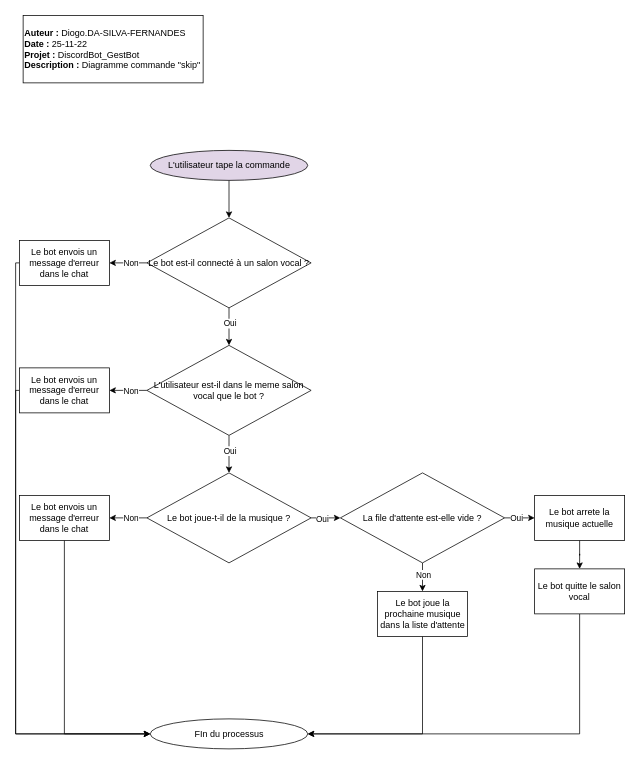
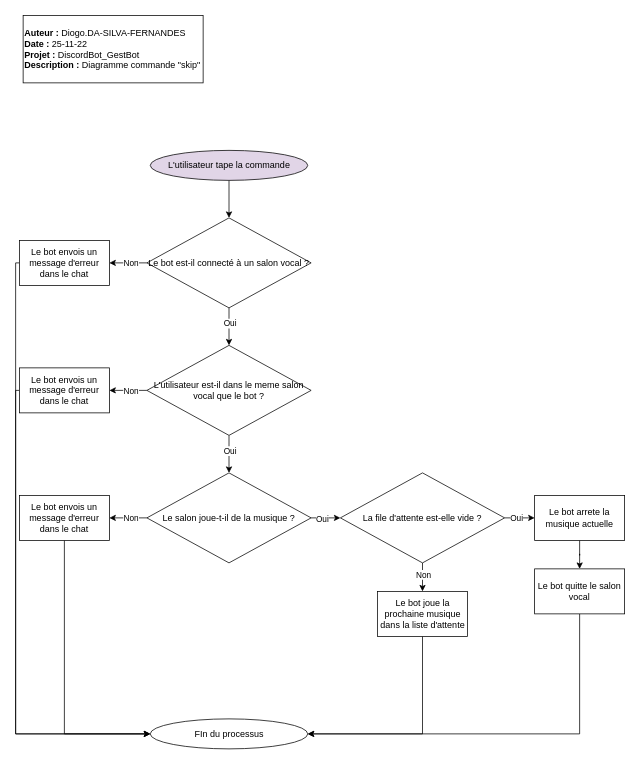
node "Le bot joue-t-il de la musique ?": label "Le bot joue-t-il de la musique ?" -> "Le salon joue-t-il de la musique ?"
